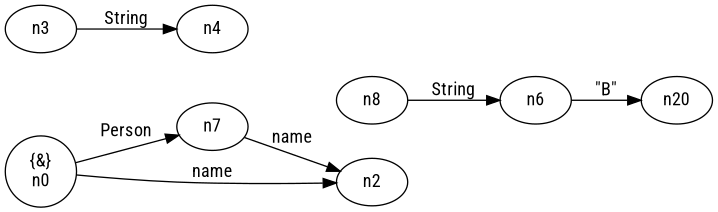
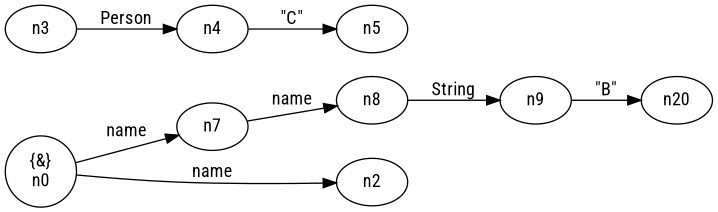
edge "n3" -> "n4": label "String" -> "Person"
node "n5": added
node "n6": label "n6" -> "n9"
edge "{&} n0" -> "n7": label "Person" -> "name"
edge "n7" -> "n2": now "n7" -> "n8"
